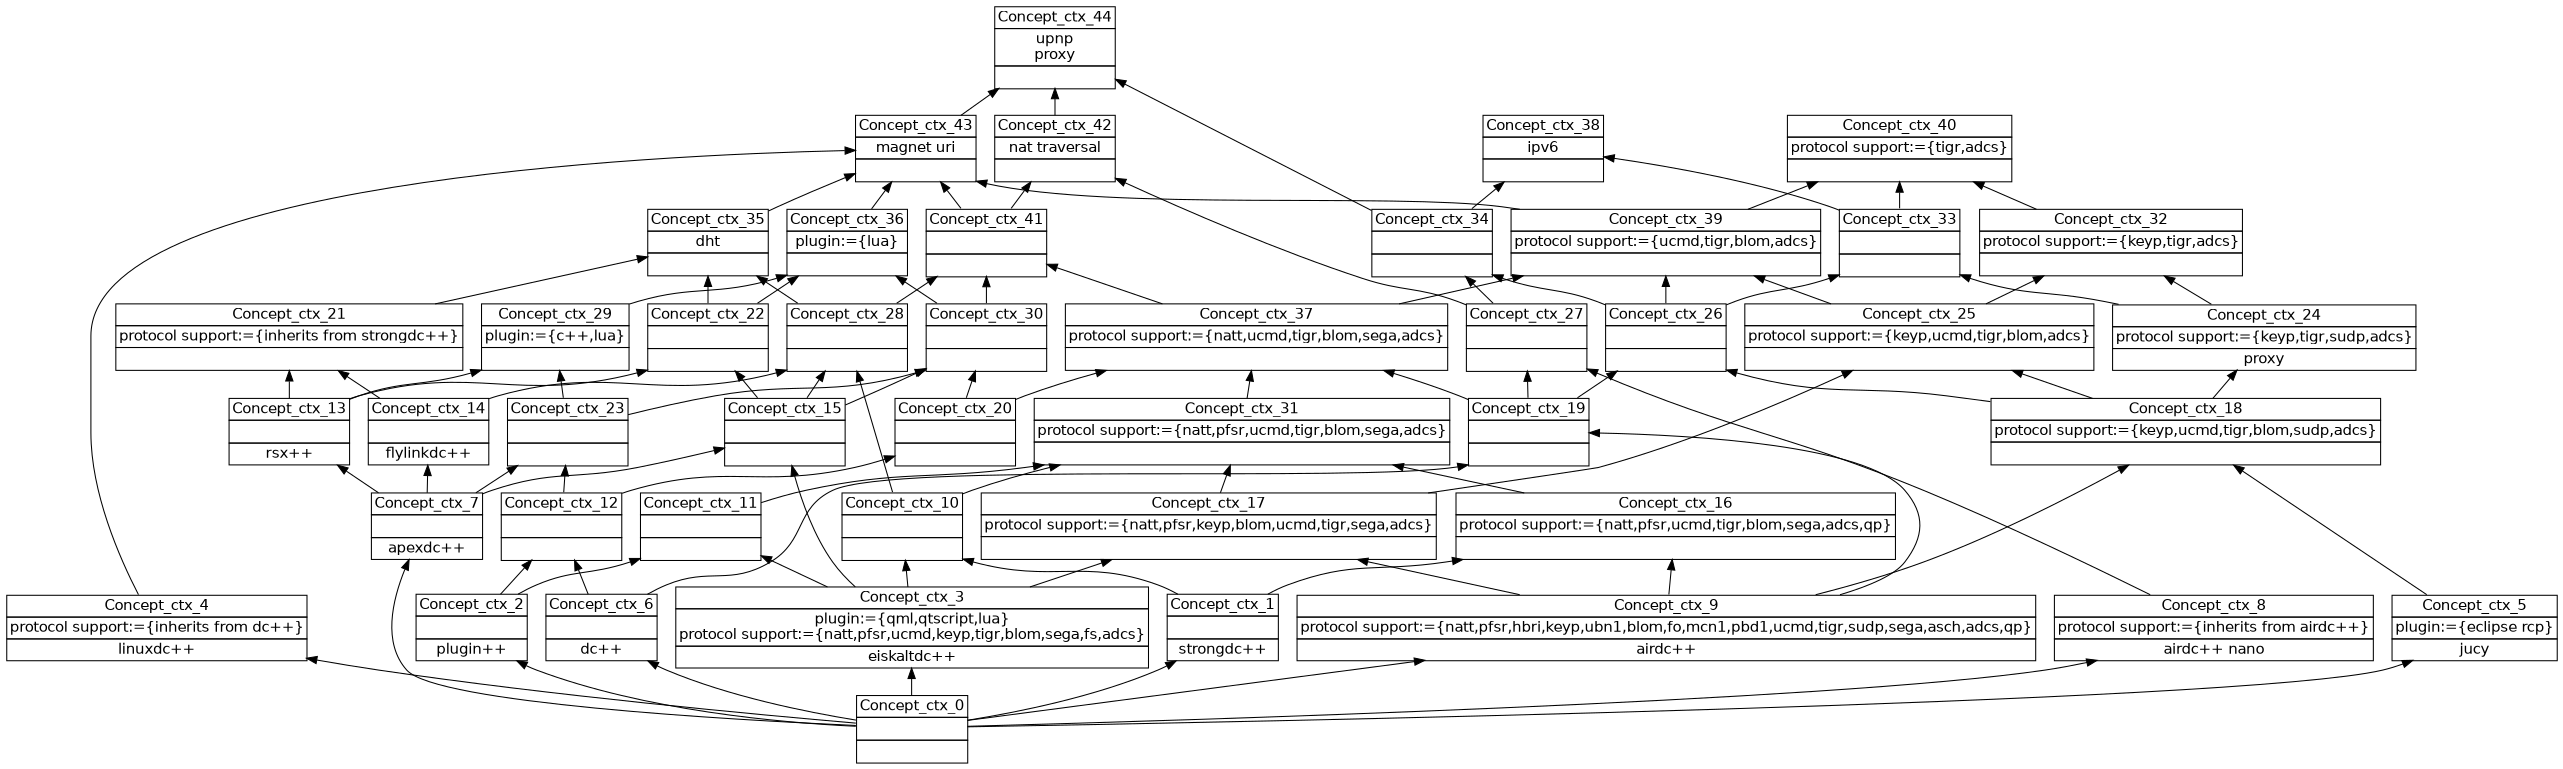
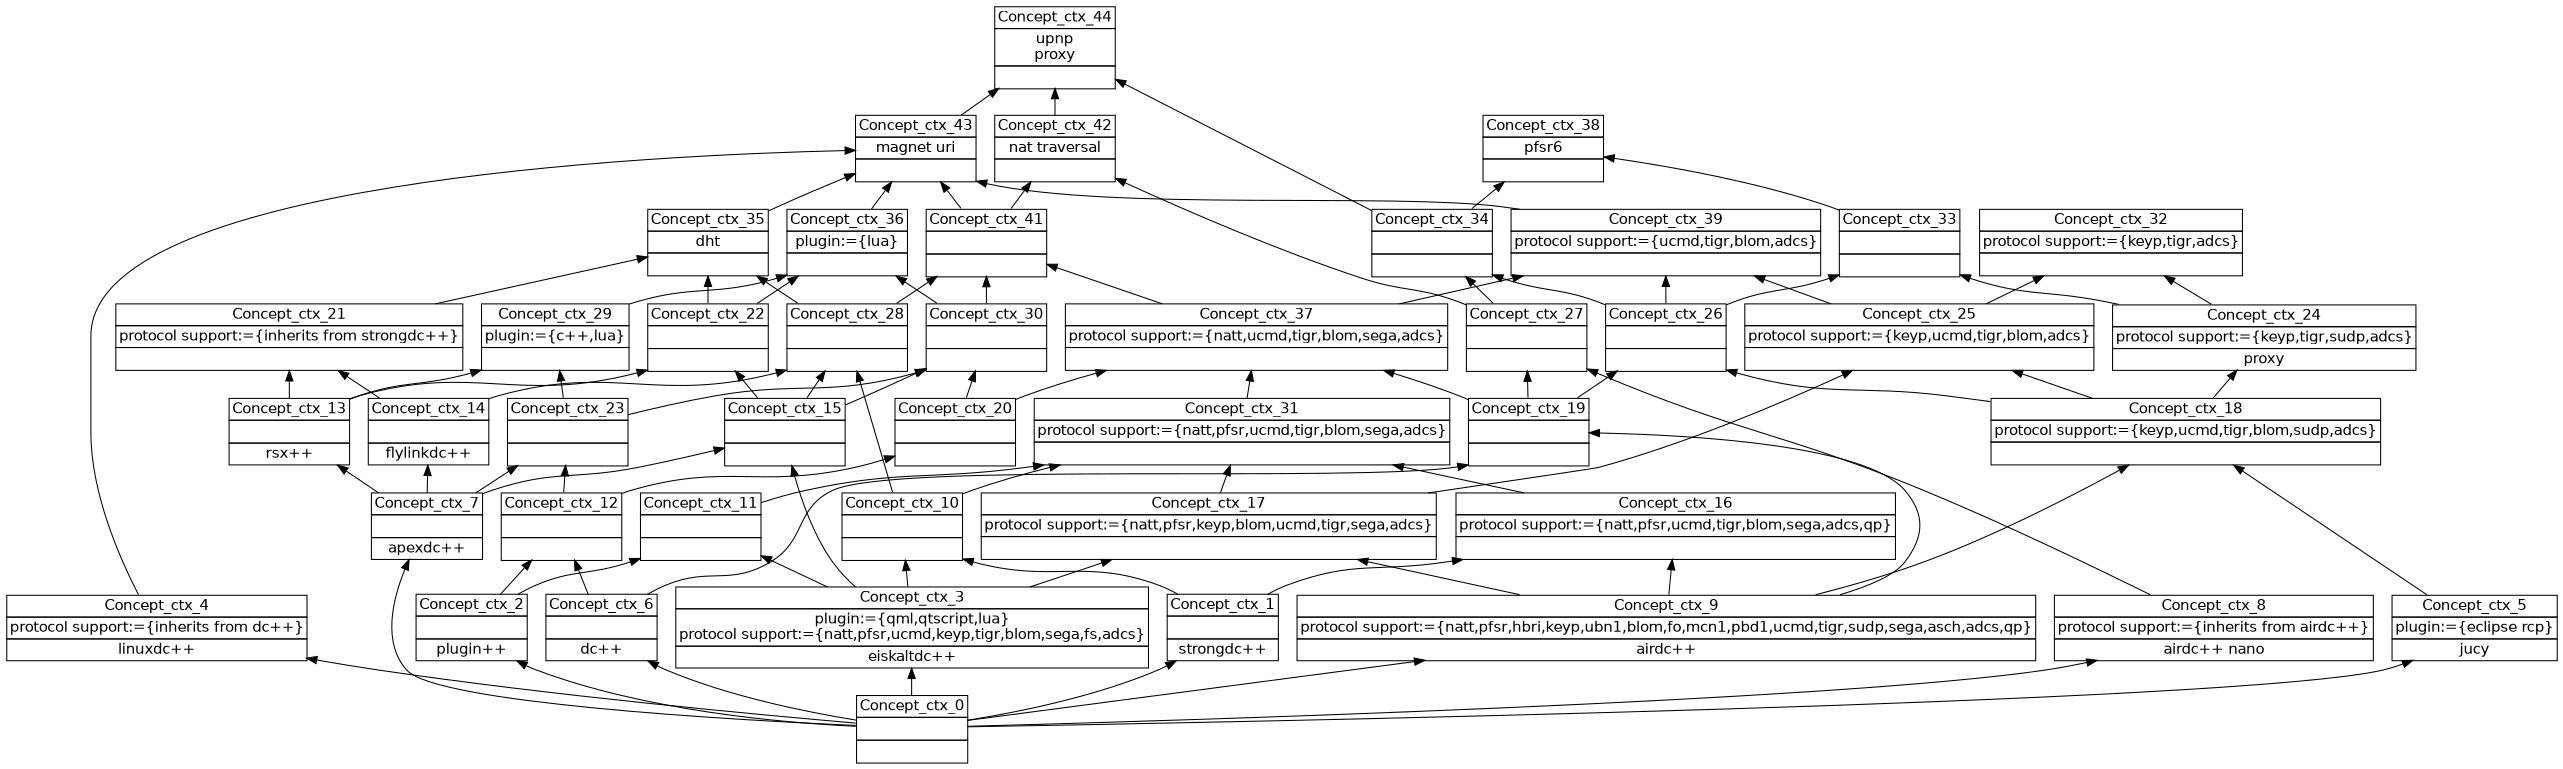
node "Concept_ctx_38": text "ipv6" -> "pfsr6"
node "Concept_ctx_40": removed
